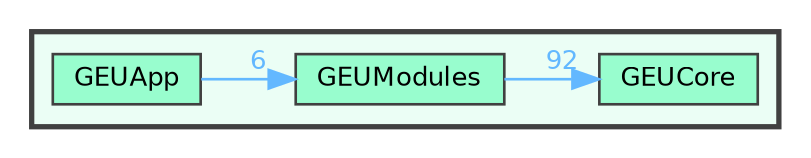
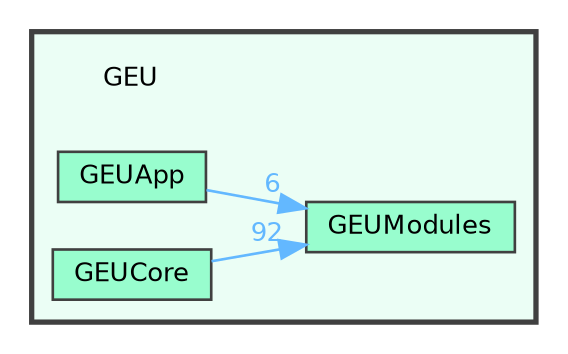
node "GEU": added
edge "GEUModules" -> "GEUCore": reversed
